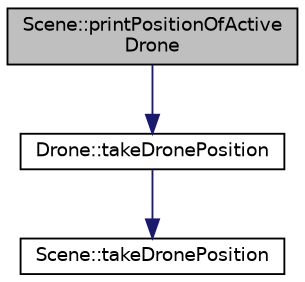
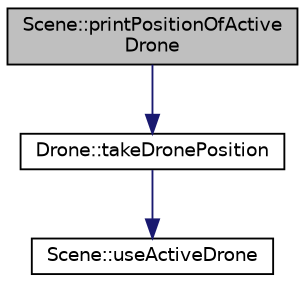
node "Scene::takeDronePosition": label "Scene::takeDronePosition" -> "Scene::useActiveDrone"
